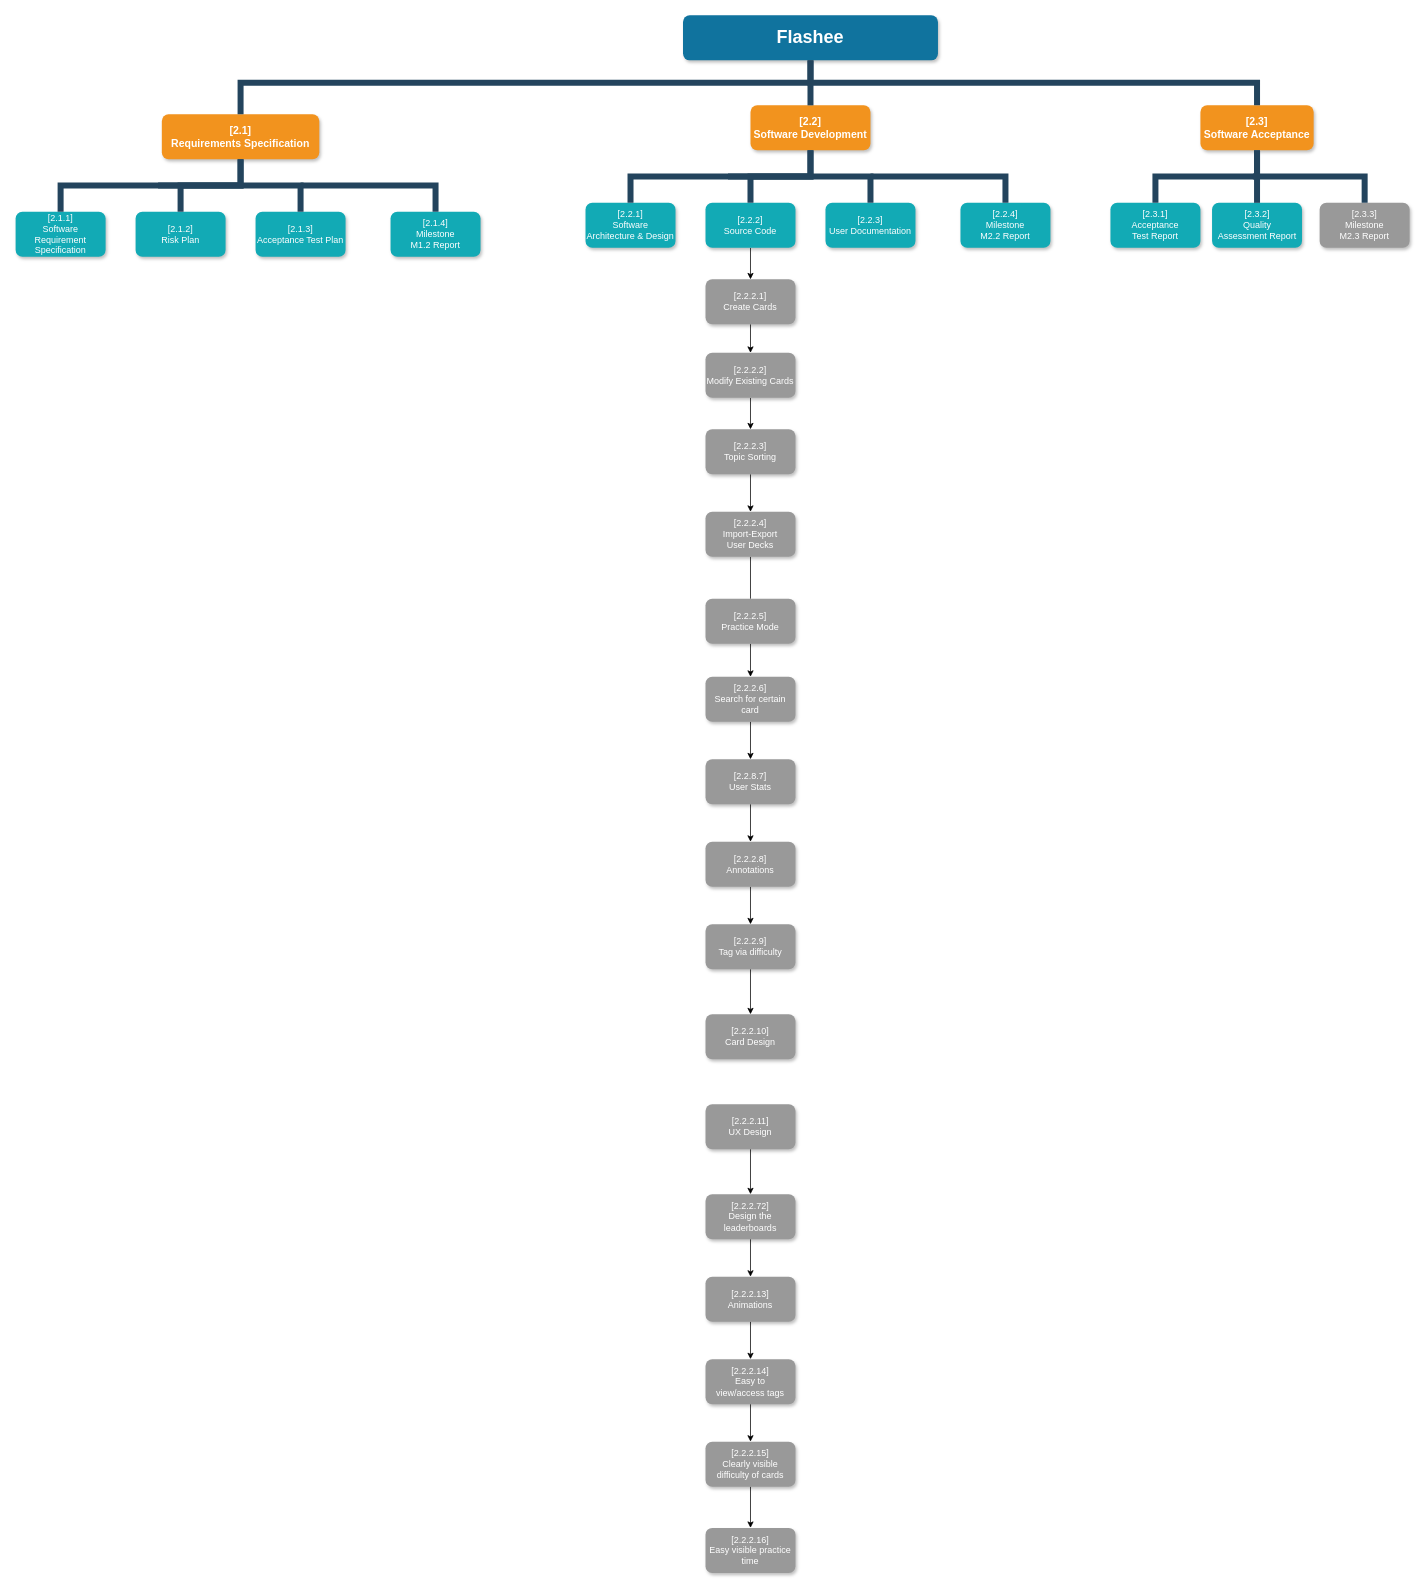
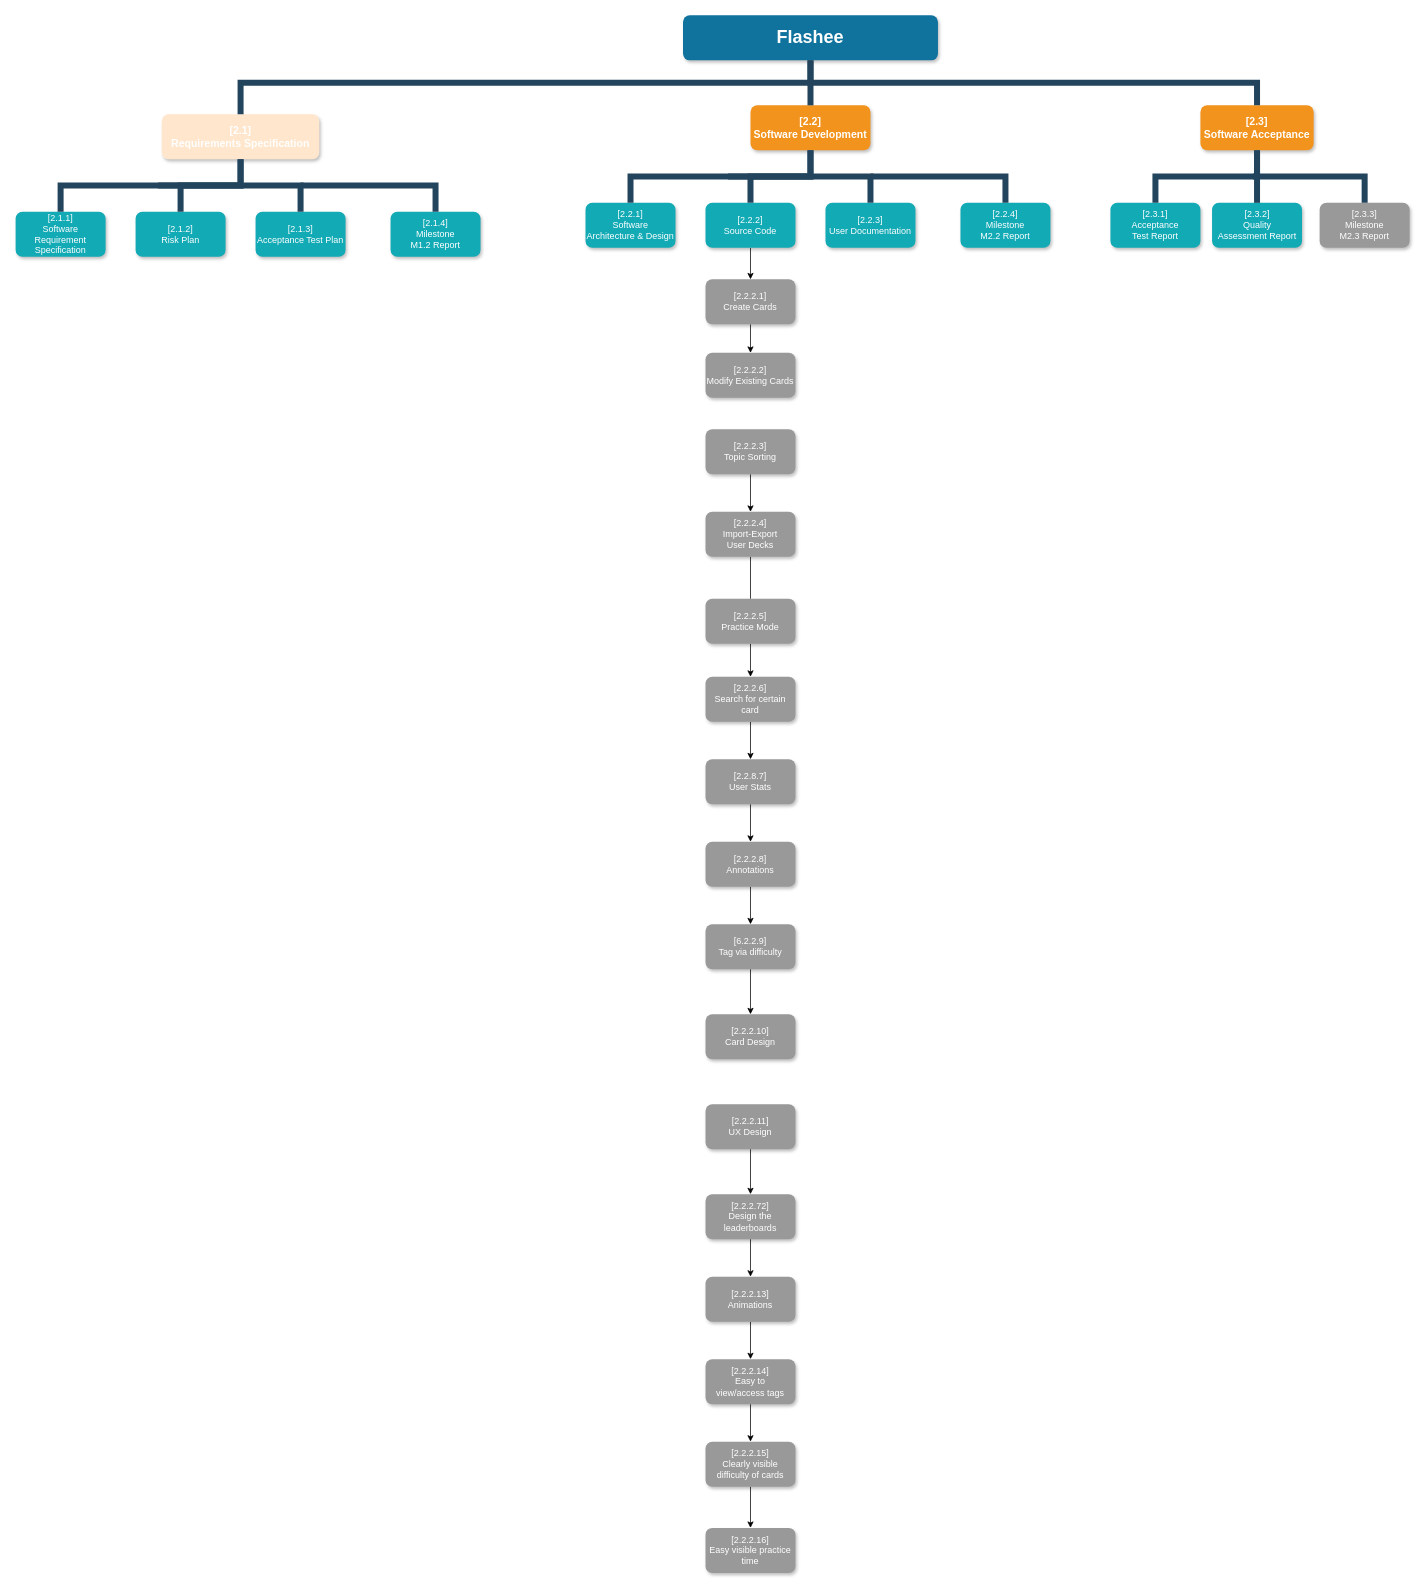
node "[2.1] Requirements Specification": fillcolor #f2931e -> #ffe6cc
edge "[2.2.2.2]Modify Existing Cards" -> "[2.2.2.3]Topic Sorting": removed
node "[2.2.2.9]Tag via difficulty": label "[2.2.2.9]Tag via difficulty" -> "[6.2.2.9]Tag via difficulty"
